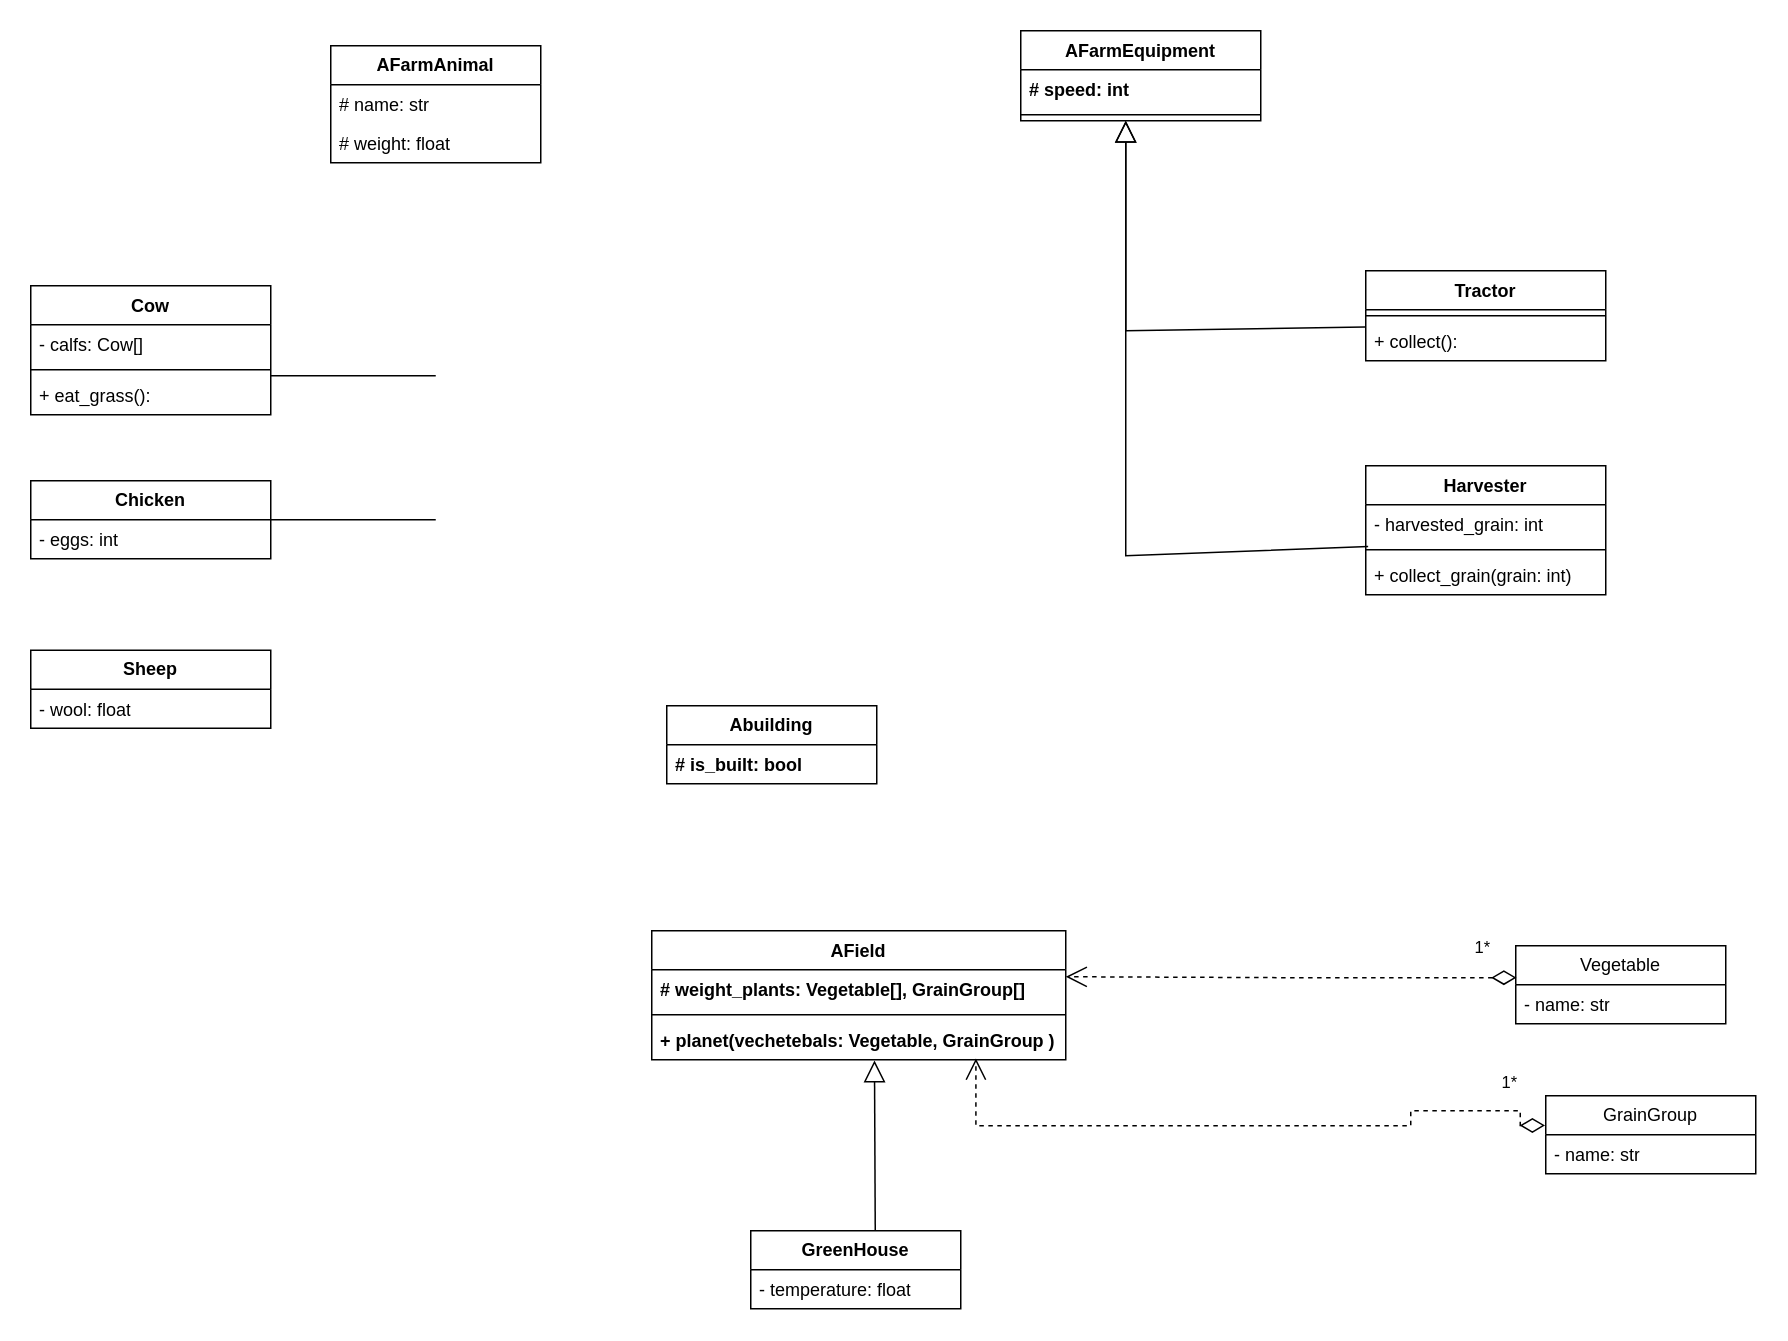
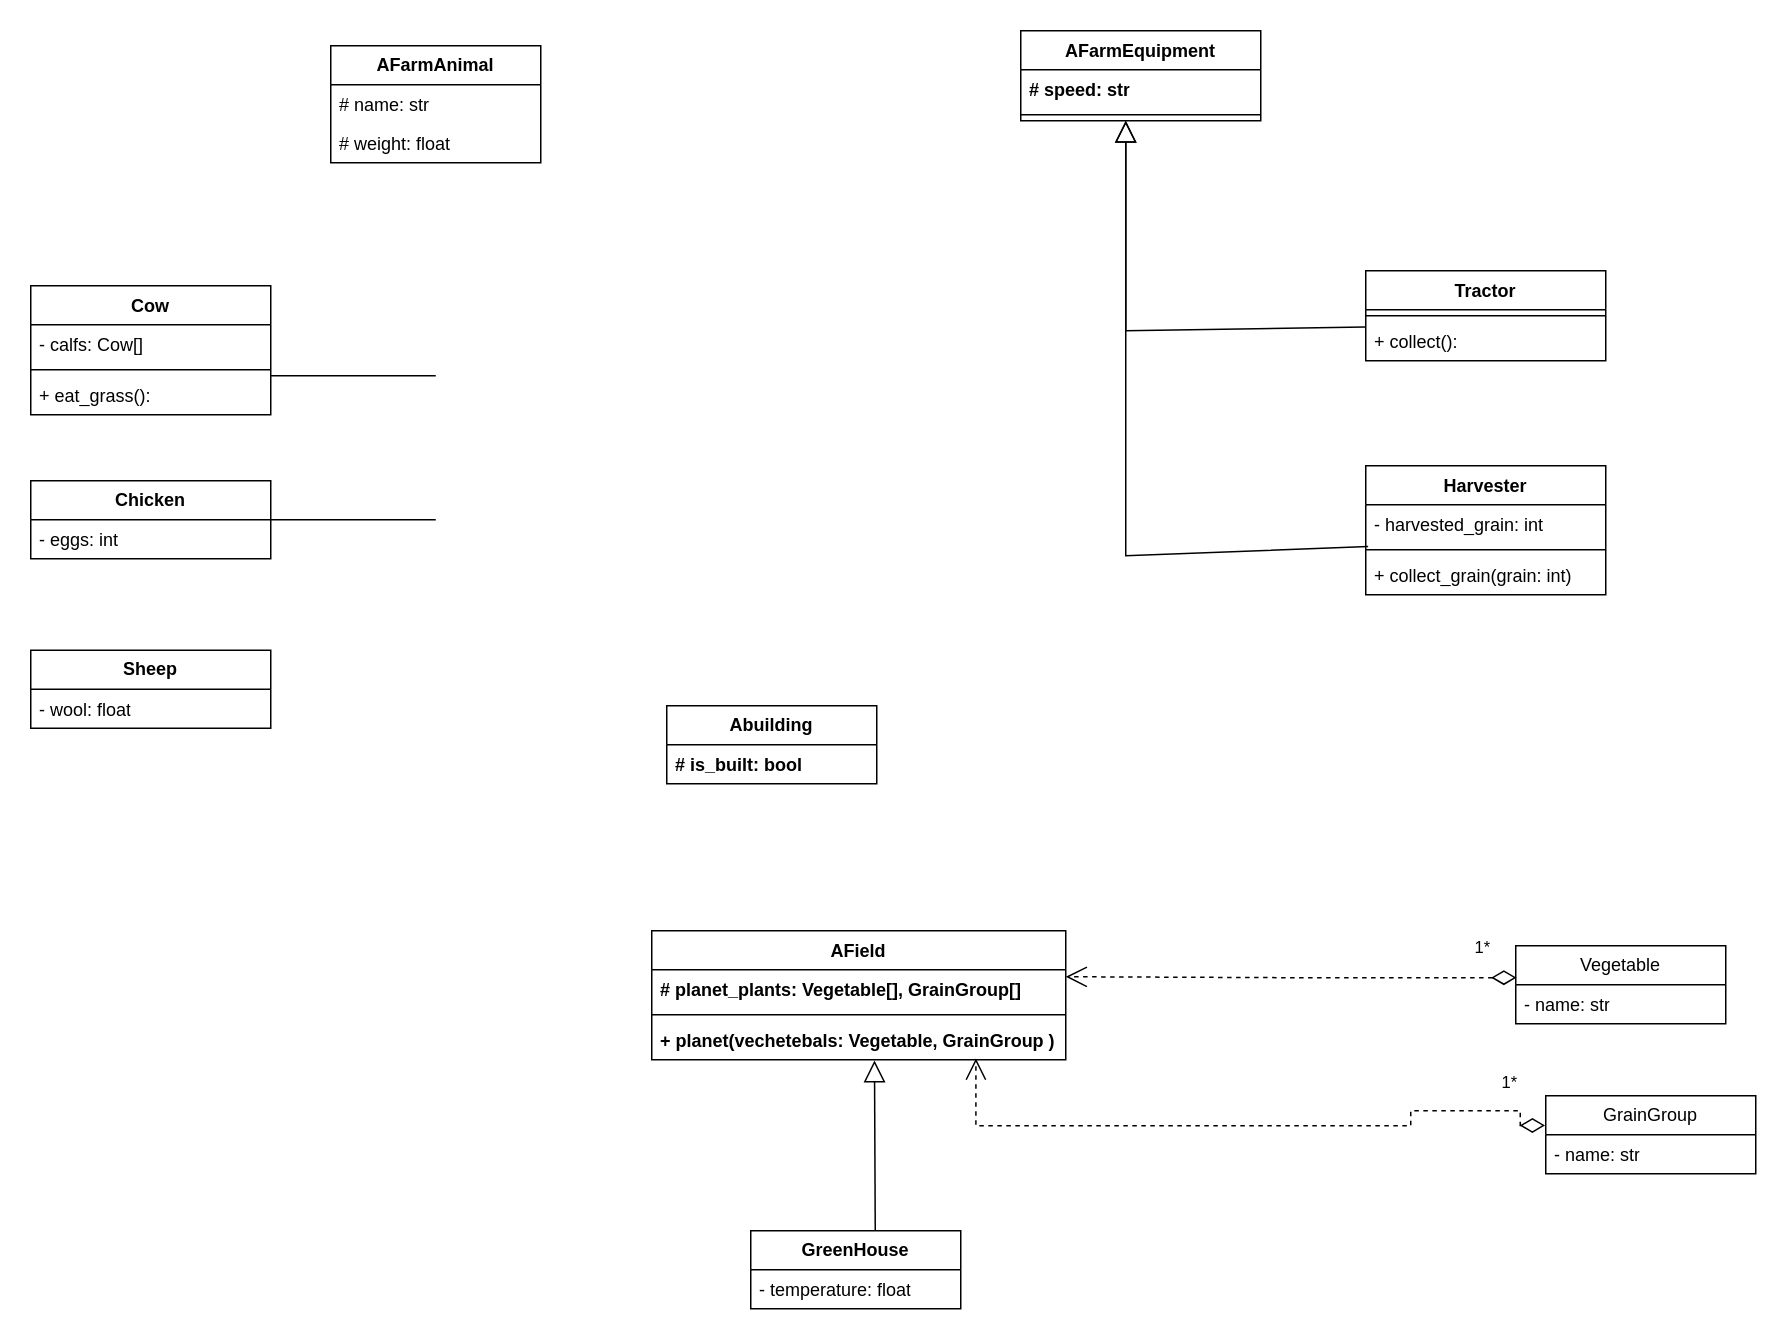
node "# speed: int": label "# speed: int" -> "# speed: str"
node "# weight_plants: Vegetable[], GrainGroup[]": label "# weight_plants: Vegetable[], GrainGroup[]" -> "# planet_plants: Vegetable[], GrainGroup[]"
